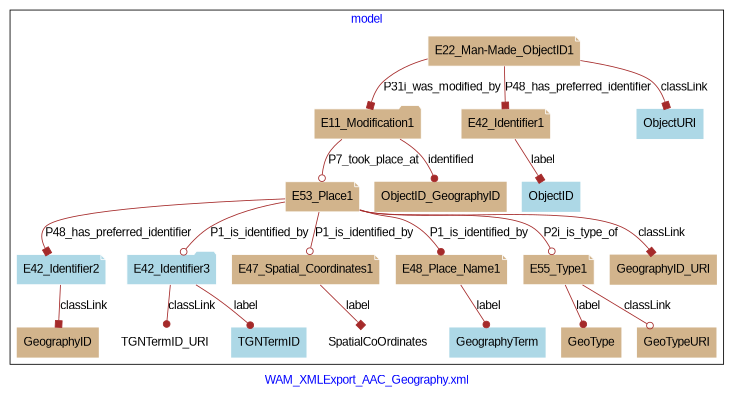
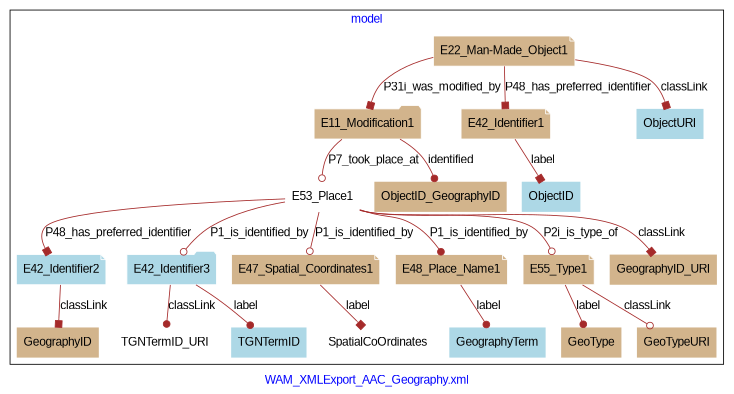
node "E22_Man-Made_ObjectID1": label "E22_Man-Made_ObjectID1" -> "E22_Man-Made_Object1"
node "E53_Place1": fillcolor tan -> white
